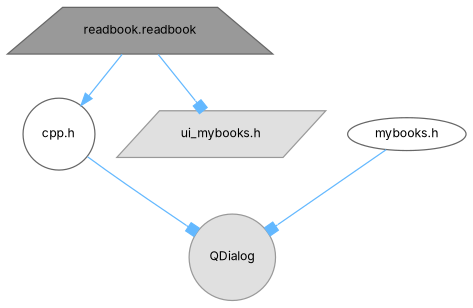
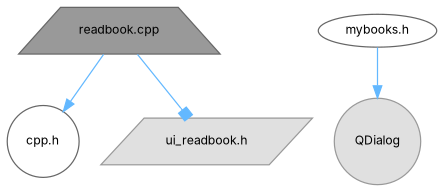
node "readbook.readbook": label "readbook.readbook" -> "readbook.cpp"
node "ui_mybooks.h": label "ui_mybooks.h" -> "ui_readbook.h"
edge "mybooks.h" -> "QDialog": arrowhead box -> normal
edge "cpp.h" -> "QDialog": removed
